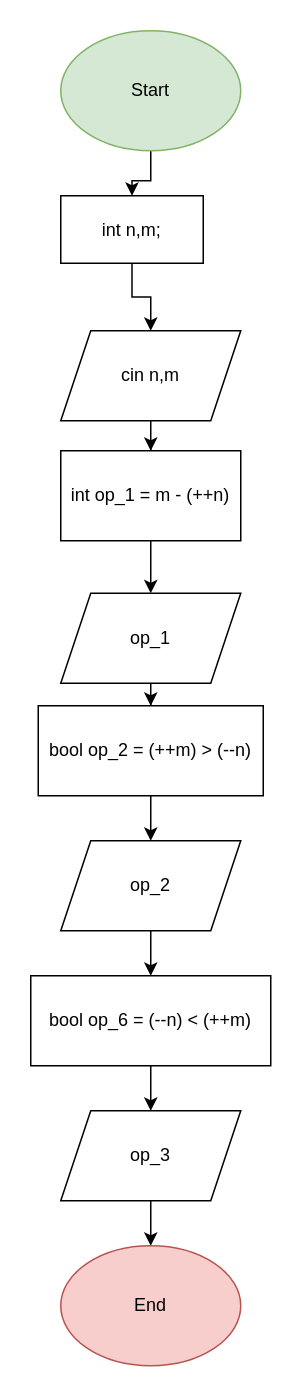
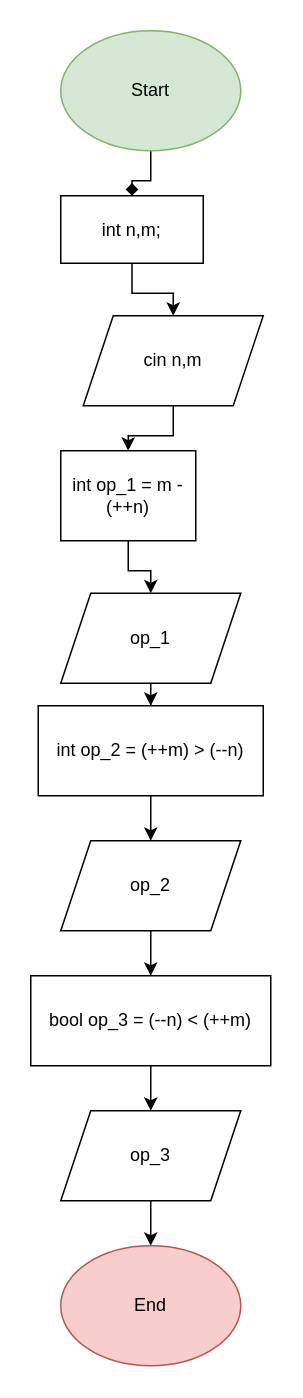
edge "Start" -> "int n,m;": arrowhead classic -> diamond
node "cin n,m": moved (151, 376) -> (173, 361)
node "int op_1 = m - (++n)": size 180x90 -> 135x90
node "bool op_2 = (++m) > (--n)": label "bool op_2 = (++m) > (--n)" -> "int op_2 = (++m) > (--n)"
node "bool op_6 = (--n) < (++m)": label "bool op_6 = (--n) < (++m)" -> "bool op_3 = (--n) < (++m)"
